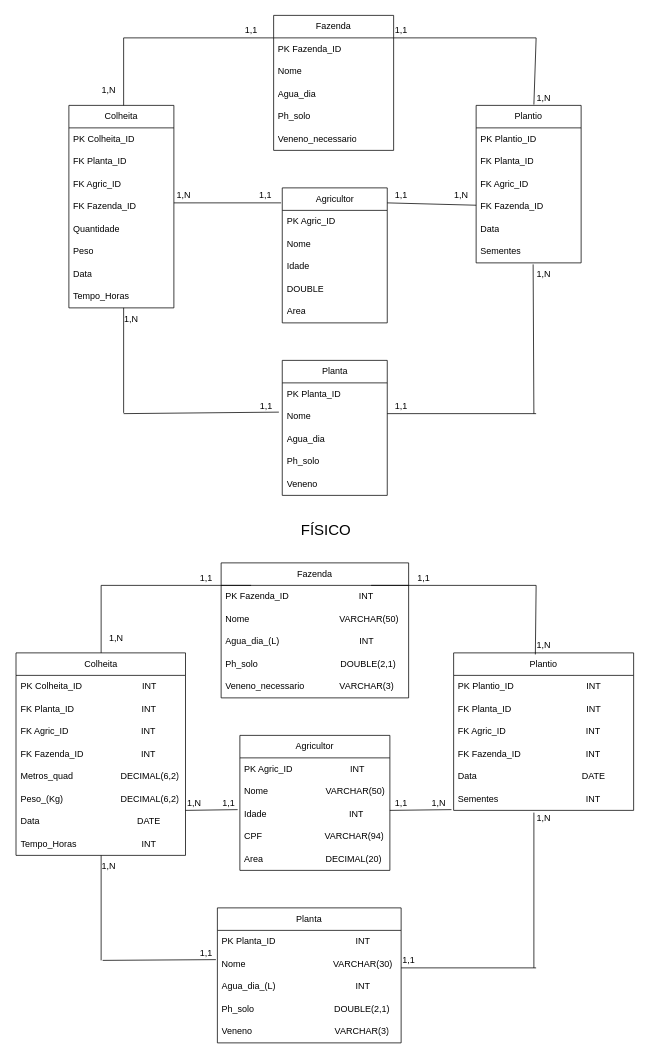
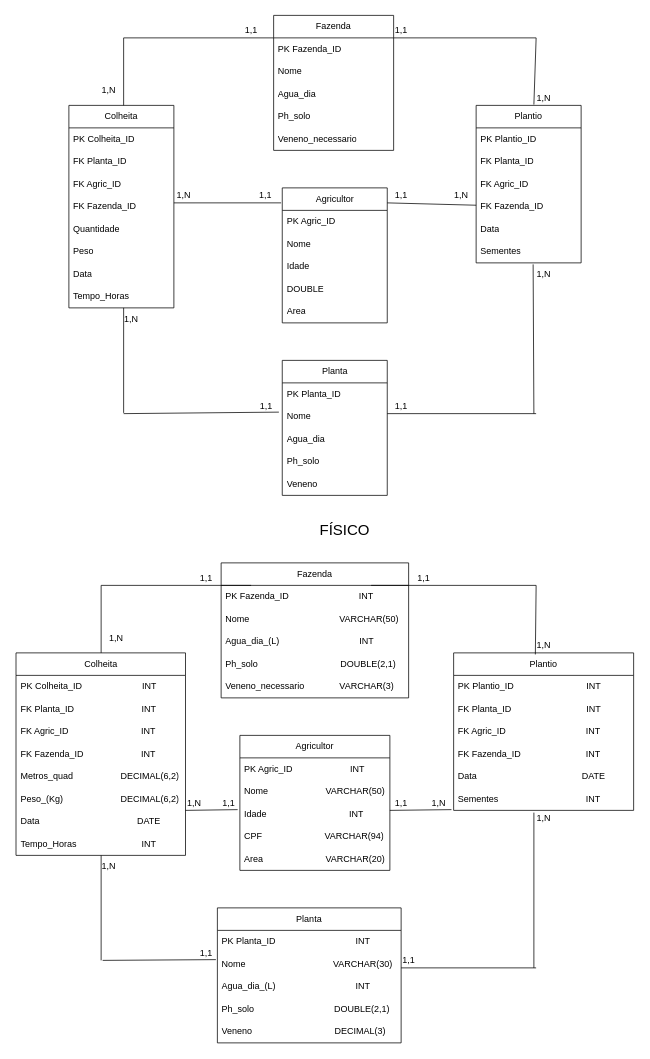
node "FÍSICO": moved (326, 529) -> (345, 529)
node "Area DECIMAL(20)": label "Area DECIMAL(20)" -> "Area VARCHAR(20)"
node "Veneno VARCHAR(3)": label "Veneno VARCHAR(3)" -> "Veneno DECIMAL(3)"
